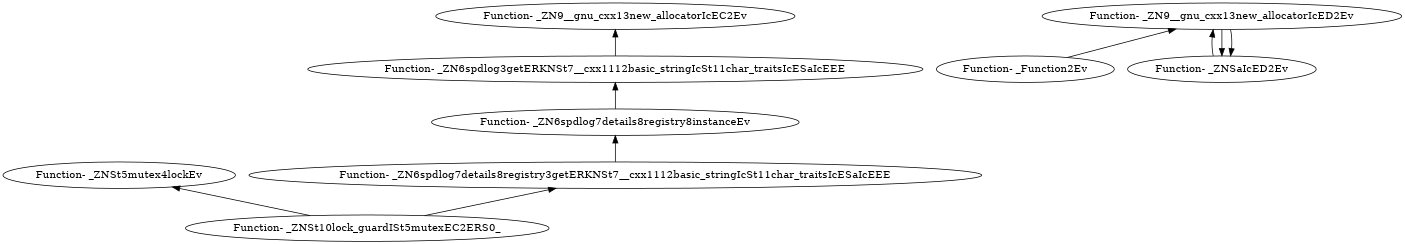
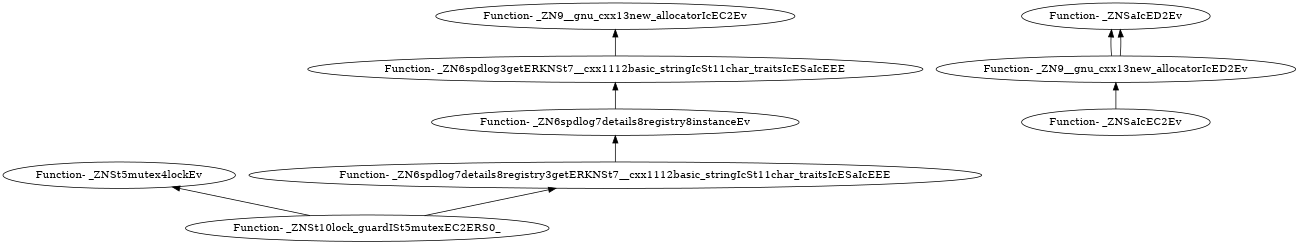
edge "Function- _ZNSaIcED2Ev" -> "Function- _ZN9__gnu_cxx13new_allocatorIcED2Ev": removed
node "Function- _Function2Ev": label "Function- _Function2Ev" -> "Function- _ZNSaIcEC2Ev"
